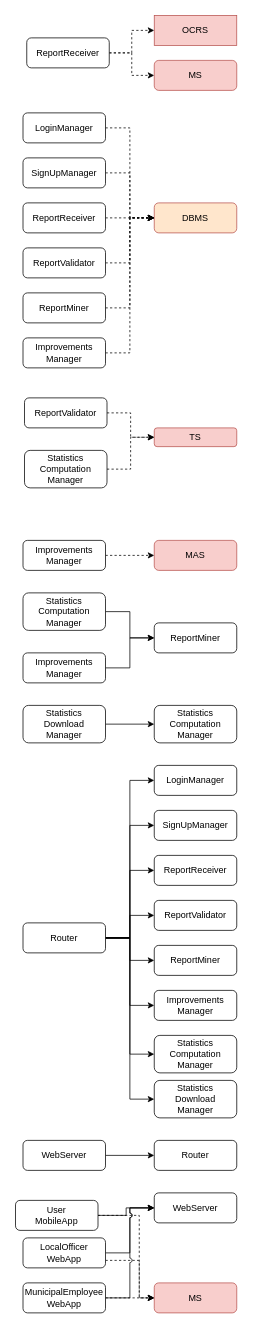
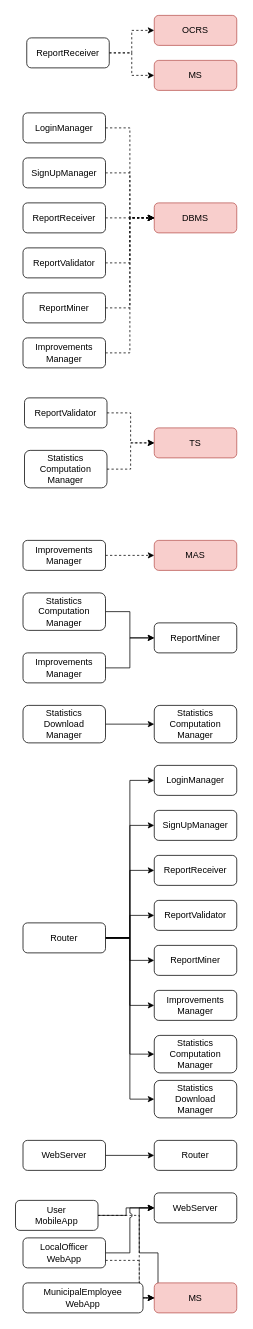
node "OCRS": shape rectangle -> rounded rectangle
node "DBMS": fillcolor #ffe6cc -> #f8cecc
node "TS": size 83x19 -> 83x30
node "MunicipalEmployee WebApp": size 83x30 -> 120x30
